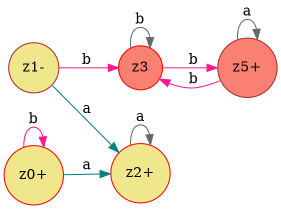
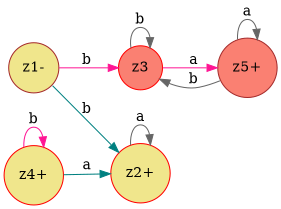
edge "z3" -> "z5+": label "b" -> "a"
edge "z5+" -> "z3": color deeppink -> gray40
edge "z1-" -> "z2+": label "a" -> "b"
node "z0+": label "z0+" -> "z4+"
